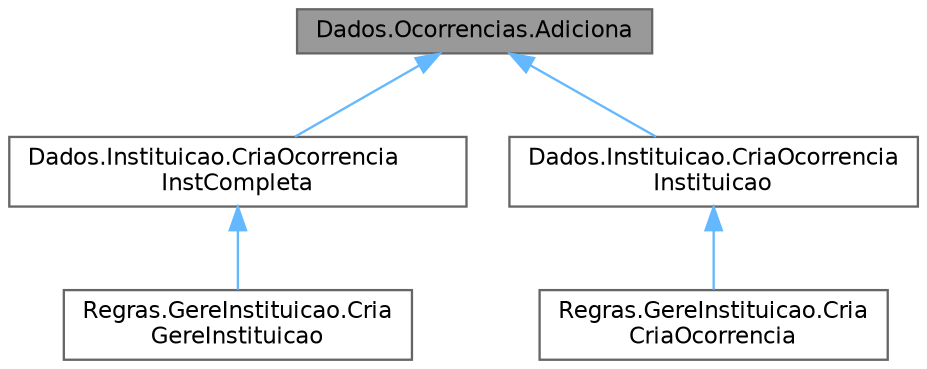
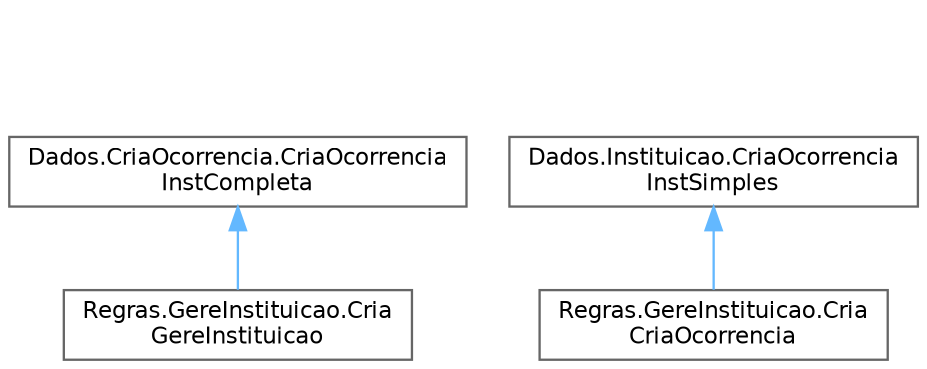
node "Dados.Ocorrencias.Adiciona": removed
node "Dados.Instituicao.CriaOcorrencia InstCompleta": label "Dados.Instituicao.CriaOcorrencia InstCompleta" -> "Dados.CriaOcorrencia.CriaOcorrencia InstCompleta"
node "Dados.Instituicao.CriaOcorrencia Instituicao": label "Dados.Instituicao.CriaOcorrencia Instituicao" -> "Dados.Instituicao.CriaOcorrencia InstSimples"
